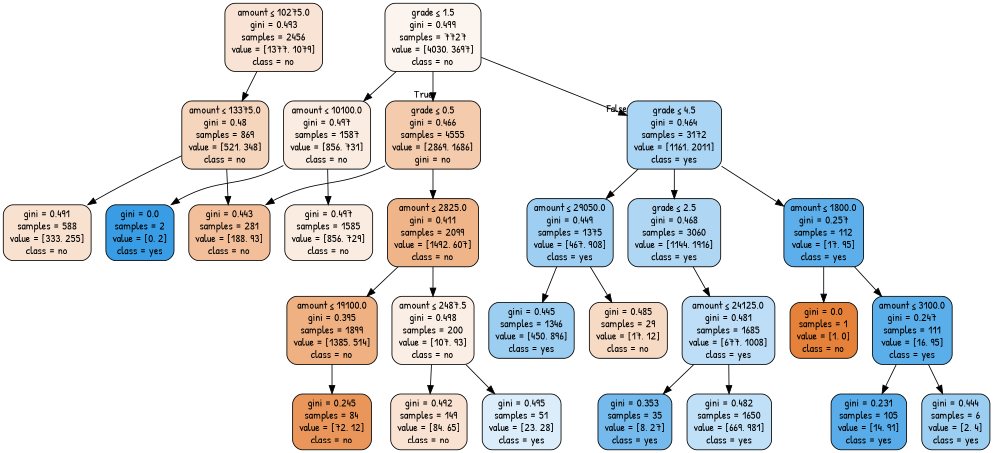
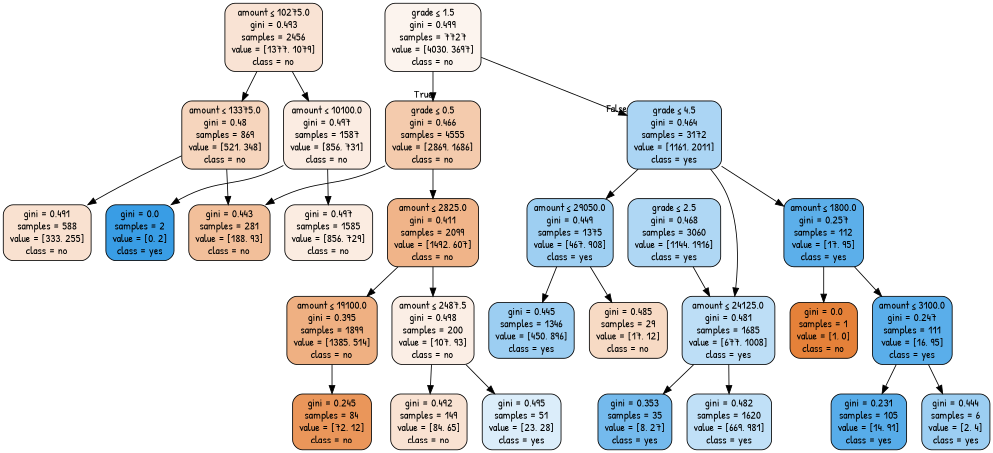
edge "grade ≤ 1.5" -> "amount ≤ 10100.0": now "amount ≤ 10275.0" -> "amount ≤ 10100.0"
node "grade ≤ 0.5": text "gini = no" -> "class = no"
edge "grade ≤ 4.5" -> "grade ≤ 2.5": now "grade ≤ 4.5" -> "amount ≤ 24125.0"
node "gini = 0.482": text "samples = 1650" -> "samples = 1620"
